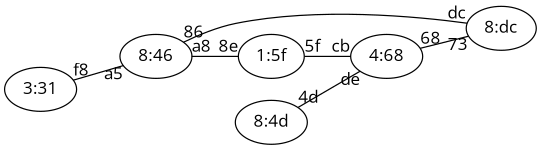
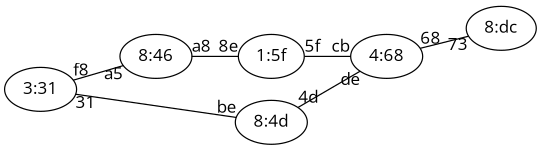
edge "8:dc" -- "8:46": removed
edge "3:31" -- "8:4d": added
